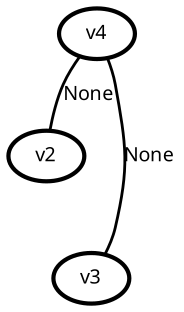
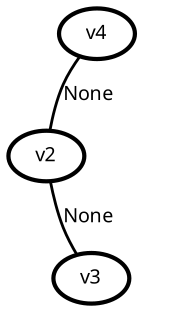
edge "v4" -- "v3": now "v2" -- "v3"
